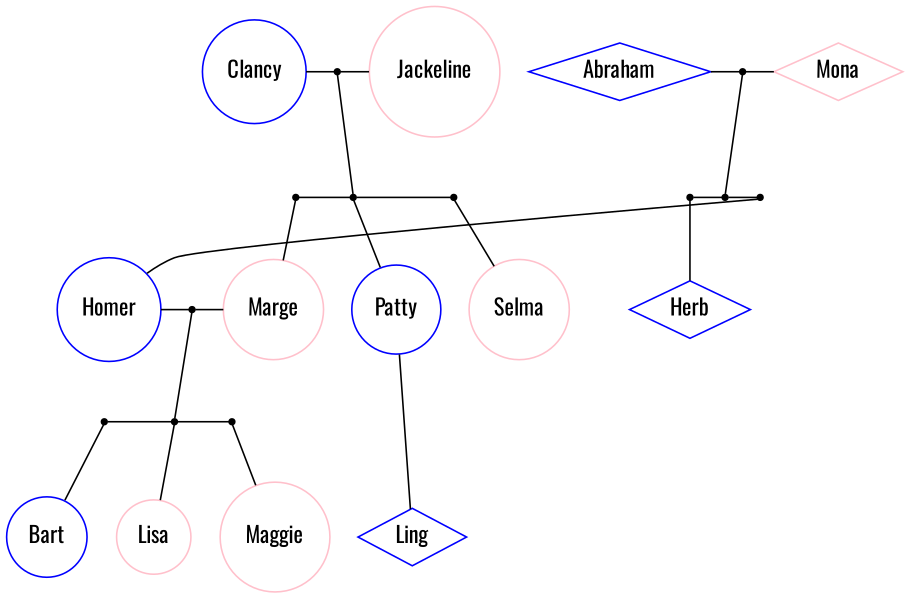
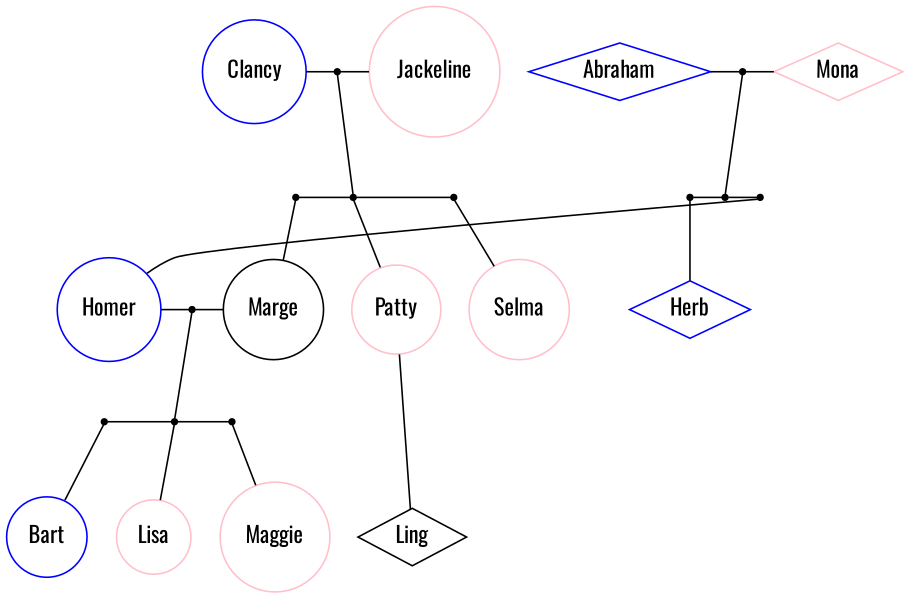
node "Marge": color pink -> black
node "Patty": color blue -> pink
node "Ling": color blue -> black
